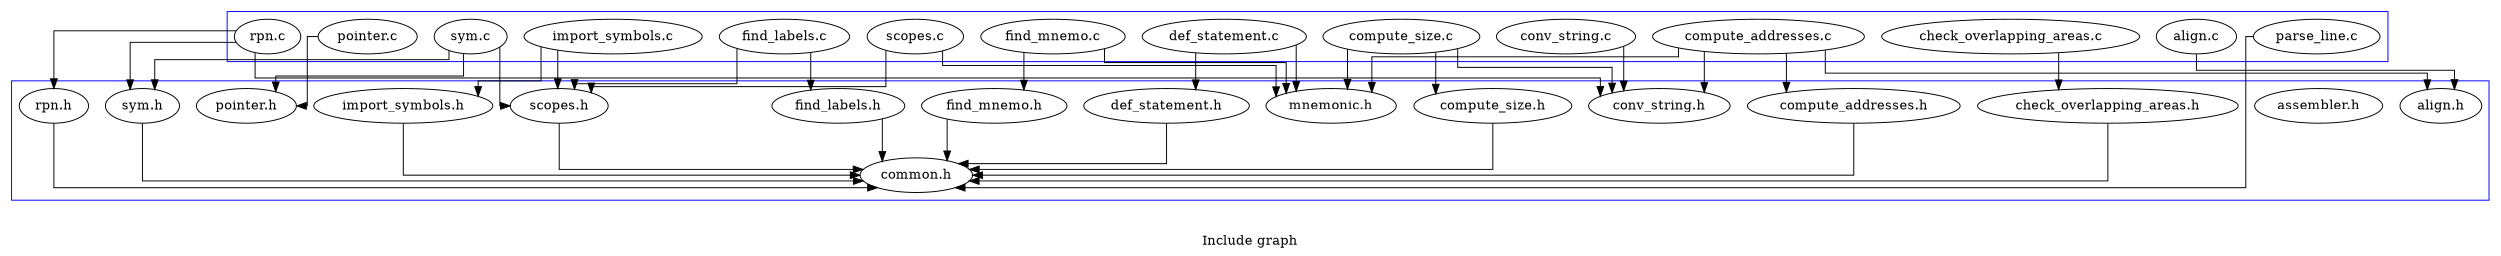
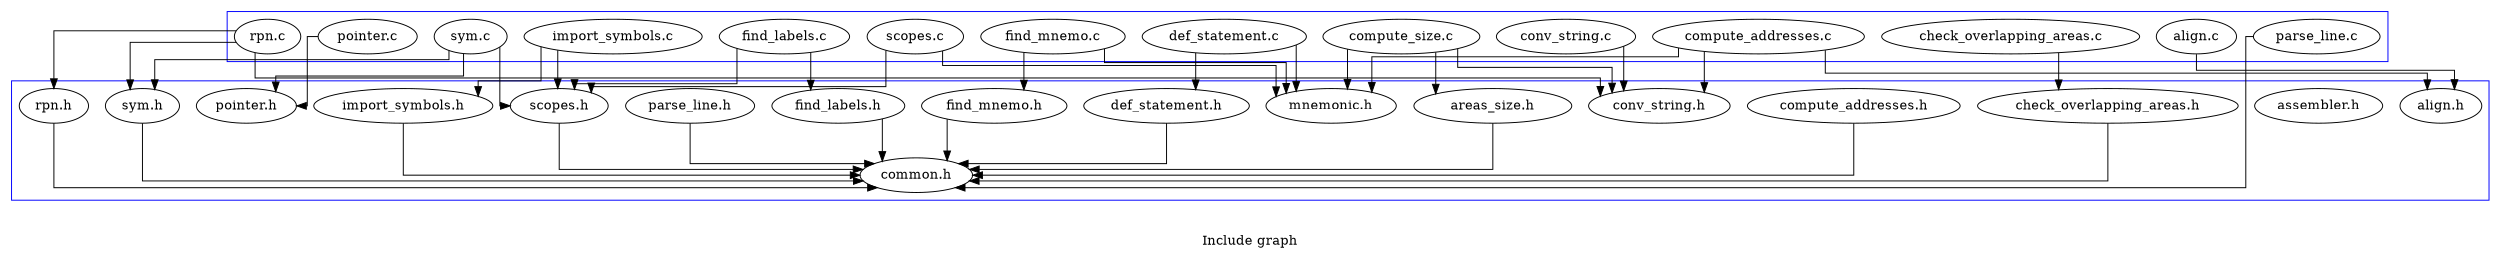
edge "compute_addresses.c" -> "compute_addresses.h": removed
node "parse_line.h": added
node "compute_size.h": label "compute_size.h" -> "areas_size.h"
